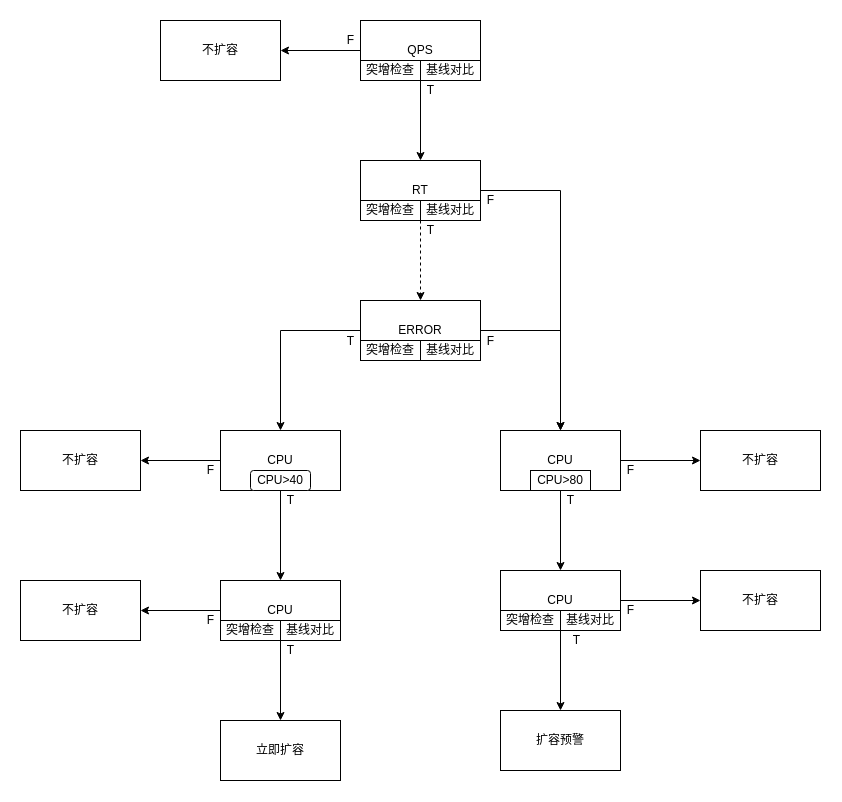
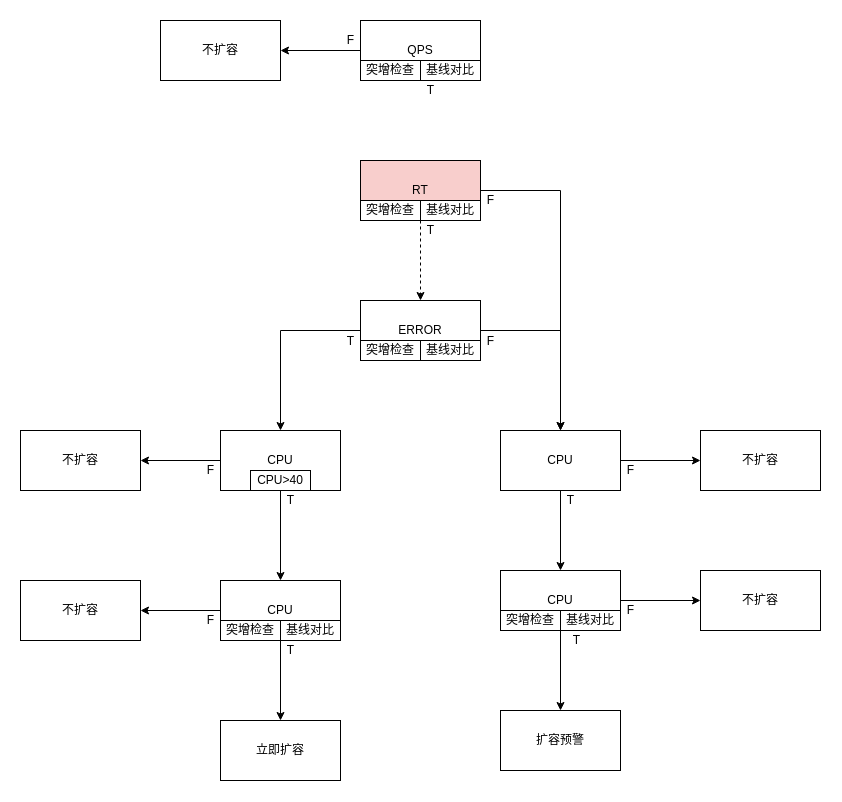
edge "QPS" -> "RT": removed
node "RT": fillcolor #ffffff -> #f8cecc
node "CPU>40": shape rounded rectangle -> rectangle
node "CPU>80": removed
